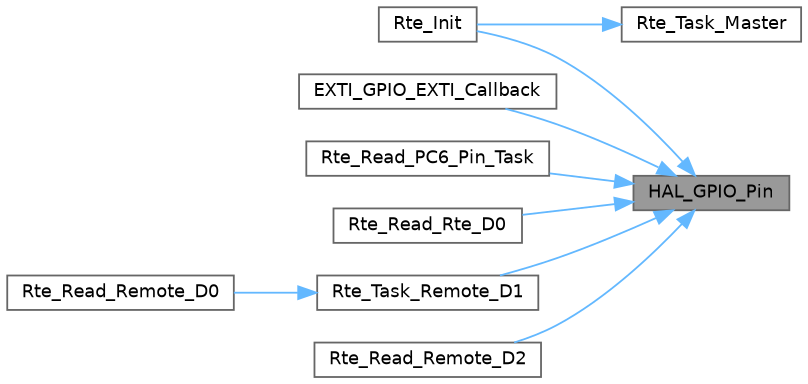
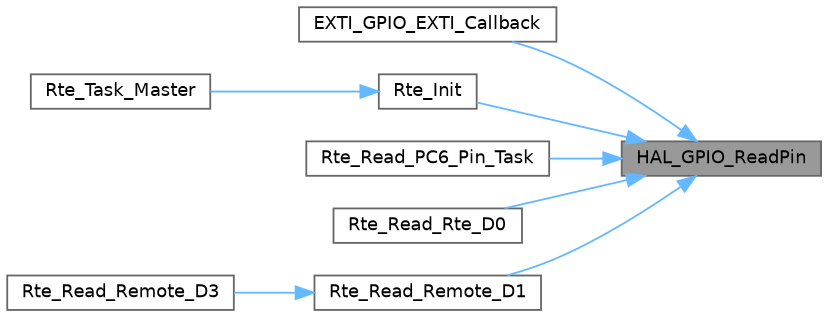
edge "Rte_Init" -> "Rte_Task_Master": reversed
node "HAL_GPIO_Pin": label "HAL_GPIO_Pin" -> "HAL_GPIO_ReadPin"
node "Rte_Read_Remote_D0": label "Rte_Read_Remote_D0" -> "Rte_Read_Remote_D3"
node "Rte_Task_Remote_D1": label "Rte_Task_Remote_D1" -> "Rte_Read_Remote_D1"
node "Rte_Read_Remote_D2": removed
